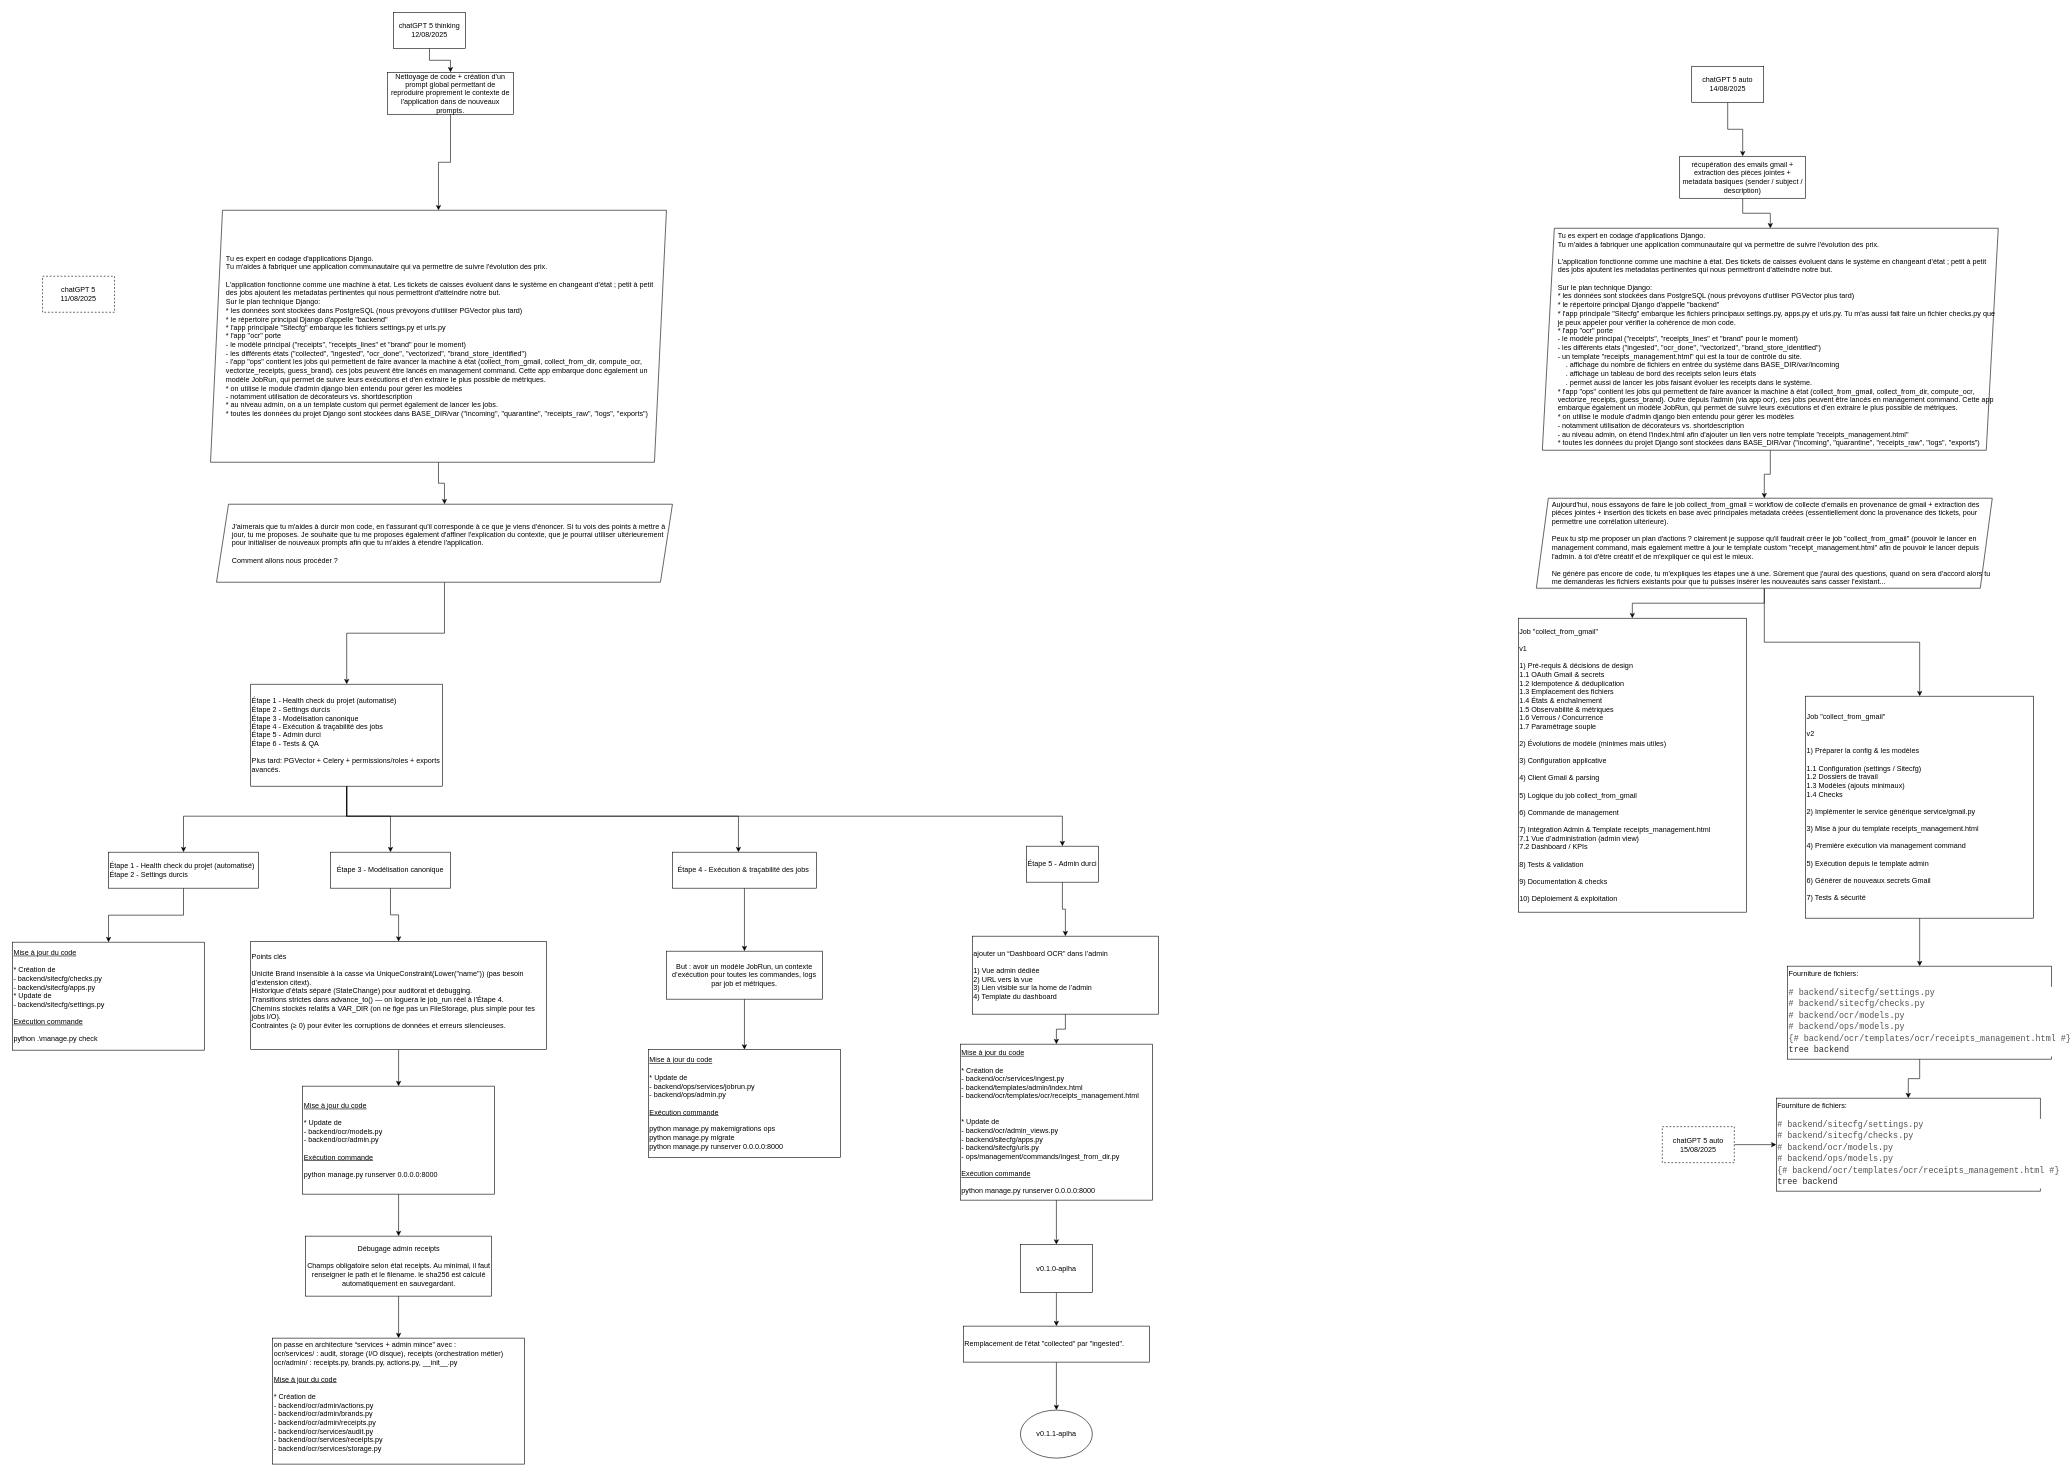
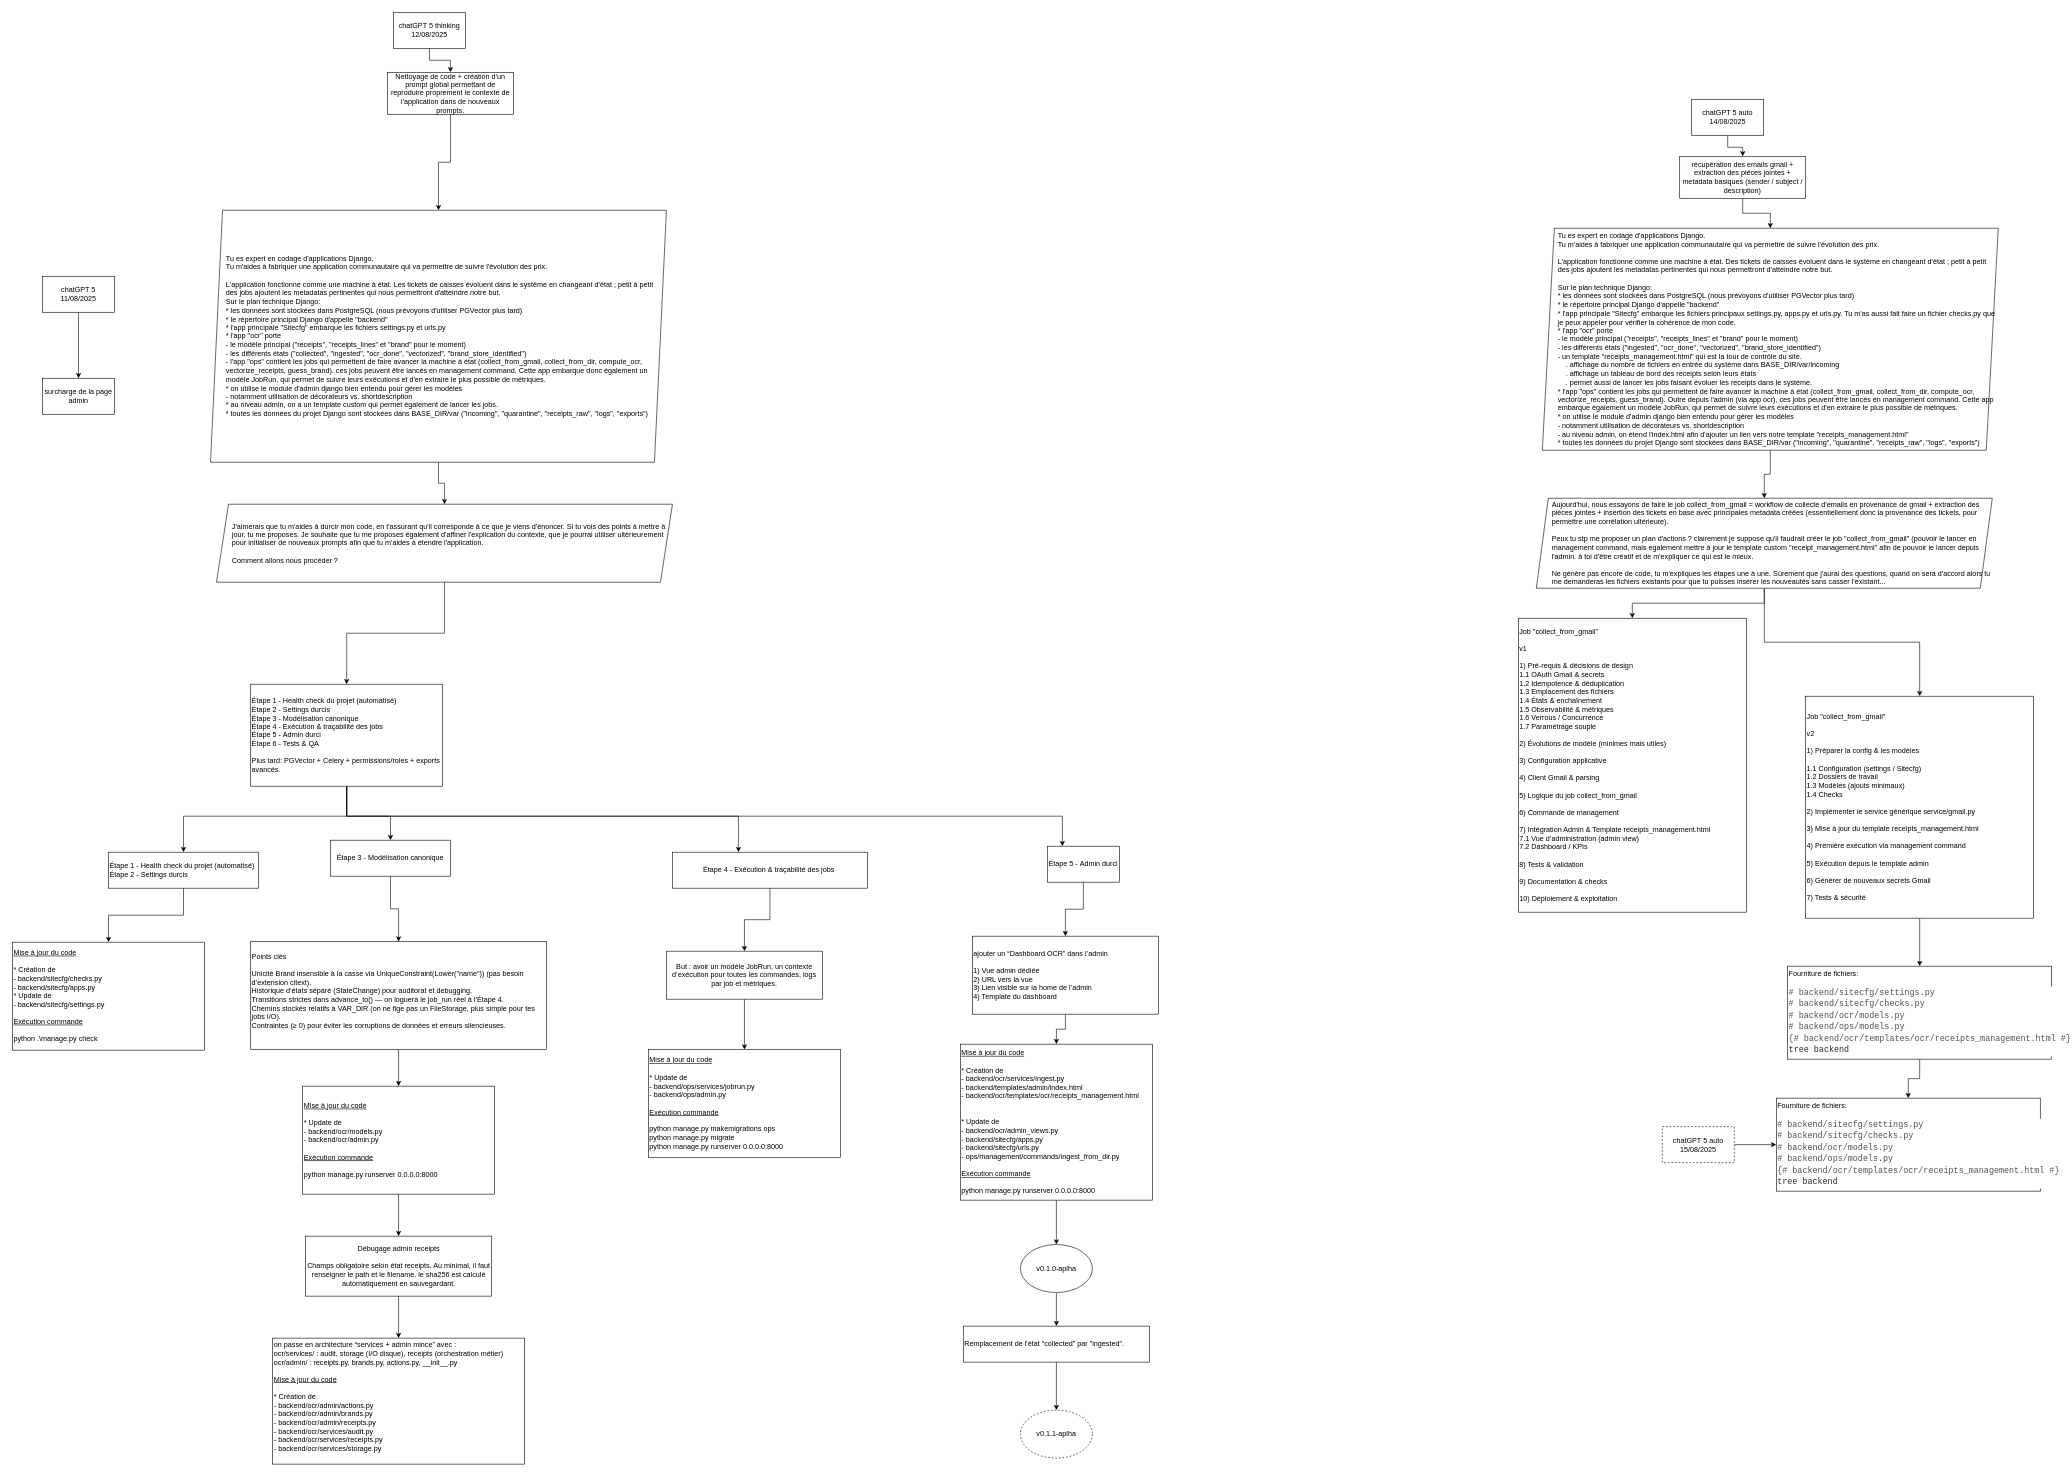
node "chatGPT 5 auto 14/08/2025": moved (1728, 84) -> (1728, 117)
node "chatGPT 5 11/08/2025": style dashed -> solid
edge "chatGPT 5 11/08/2025" -> "surcharge de la page admin": added
node "surcharge de la page admin": added
node "Étape 5 - Admin durci": moved (1062, 864) -> (1083, 864)
node "Étape 3 - Modélisation canonique": moved (390, 870) -> (390, 858)
node "Étape 4 - Exécution & traçabilité des jobs": size 144x36 -> 195x36
node "v0.1.0-aplha": shape rectangle -> ellipse
node "v0.1.1-aplha": style solid -> dashed
